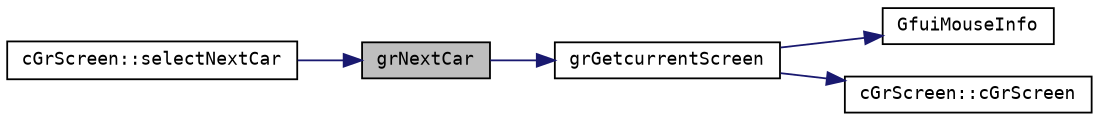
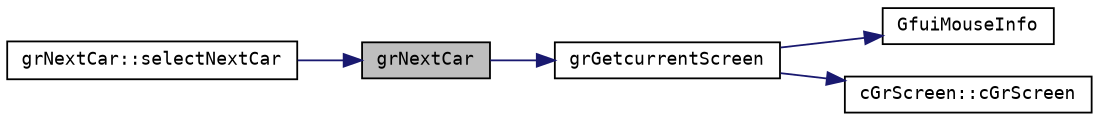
node "cGrScreen::selectNextCar": label "cGrScreen::selectNextCar" -> "grNextCar::selectNextCar"
